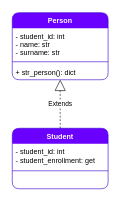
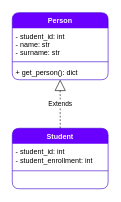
node "+ str_person(): dict": label "+ str_person(): dict" -> "+ get_person(): dict"
node "- student_id: int - student_enrollment: get": label "- student_id: int - student_enrollment: get" -> "- student_id: int - student_enrollment: int"
